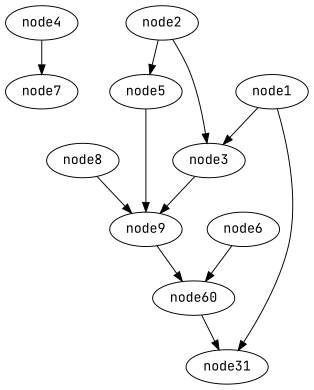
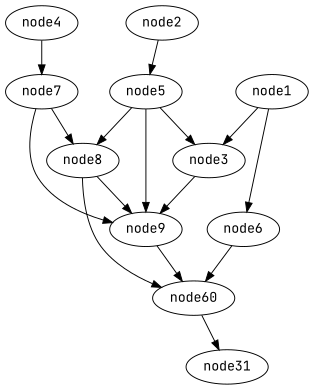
edge "node2" -> "node3": now "node5" -> "node3"
edge "node7" -> "node8": added
edge "node5" -> "node8": added
edge "node7" -> "node9": added
edge "node1" -> "node31": now "node1" -> "node6"
edge "node8" -> "node60": added
